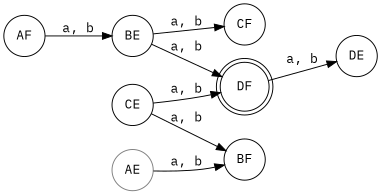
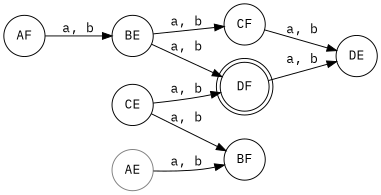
edge "CF" -> "DE": added, label "a, b"
